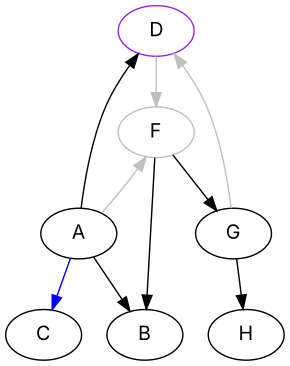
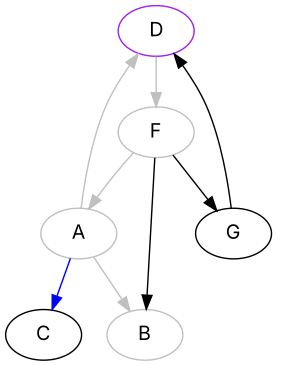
edge "A" -> "D": color black -> gray
edge "G" -> "D": color gray -> black
edge "A" -> "F": reversed
node "A": color black -> gray
edge "A" -> "B": color black -> gray
node "B": color black -> gray
node "H": removed
